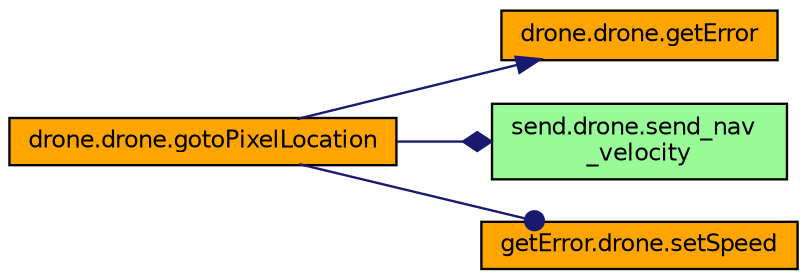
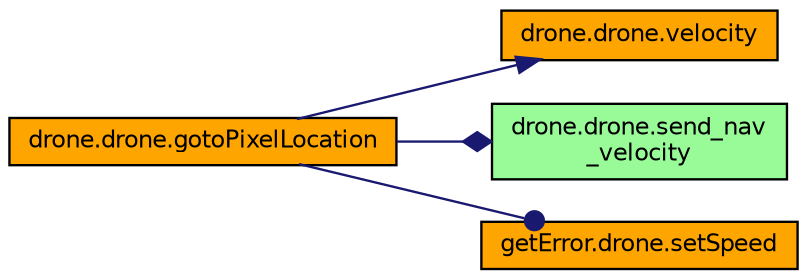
node "drone.drone.getError": label "drone.drone.getError" -> "drone.drone.velocity"
node "send.drone.send_nav _velocity": label "send.drone.send_nav _velocity" -> "drone.drone.send_nav _velocity"
